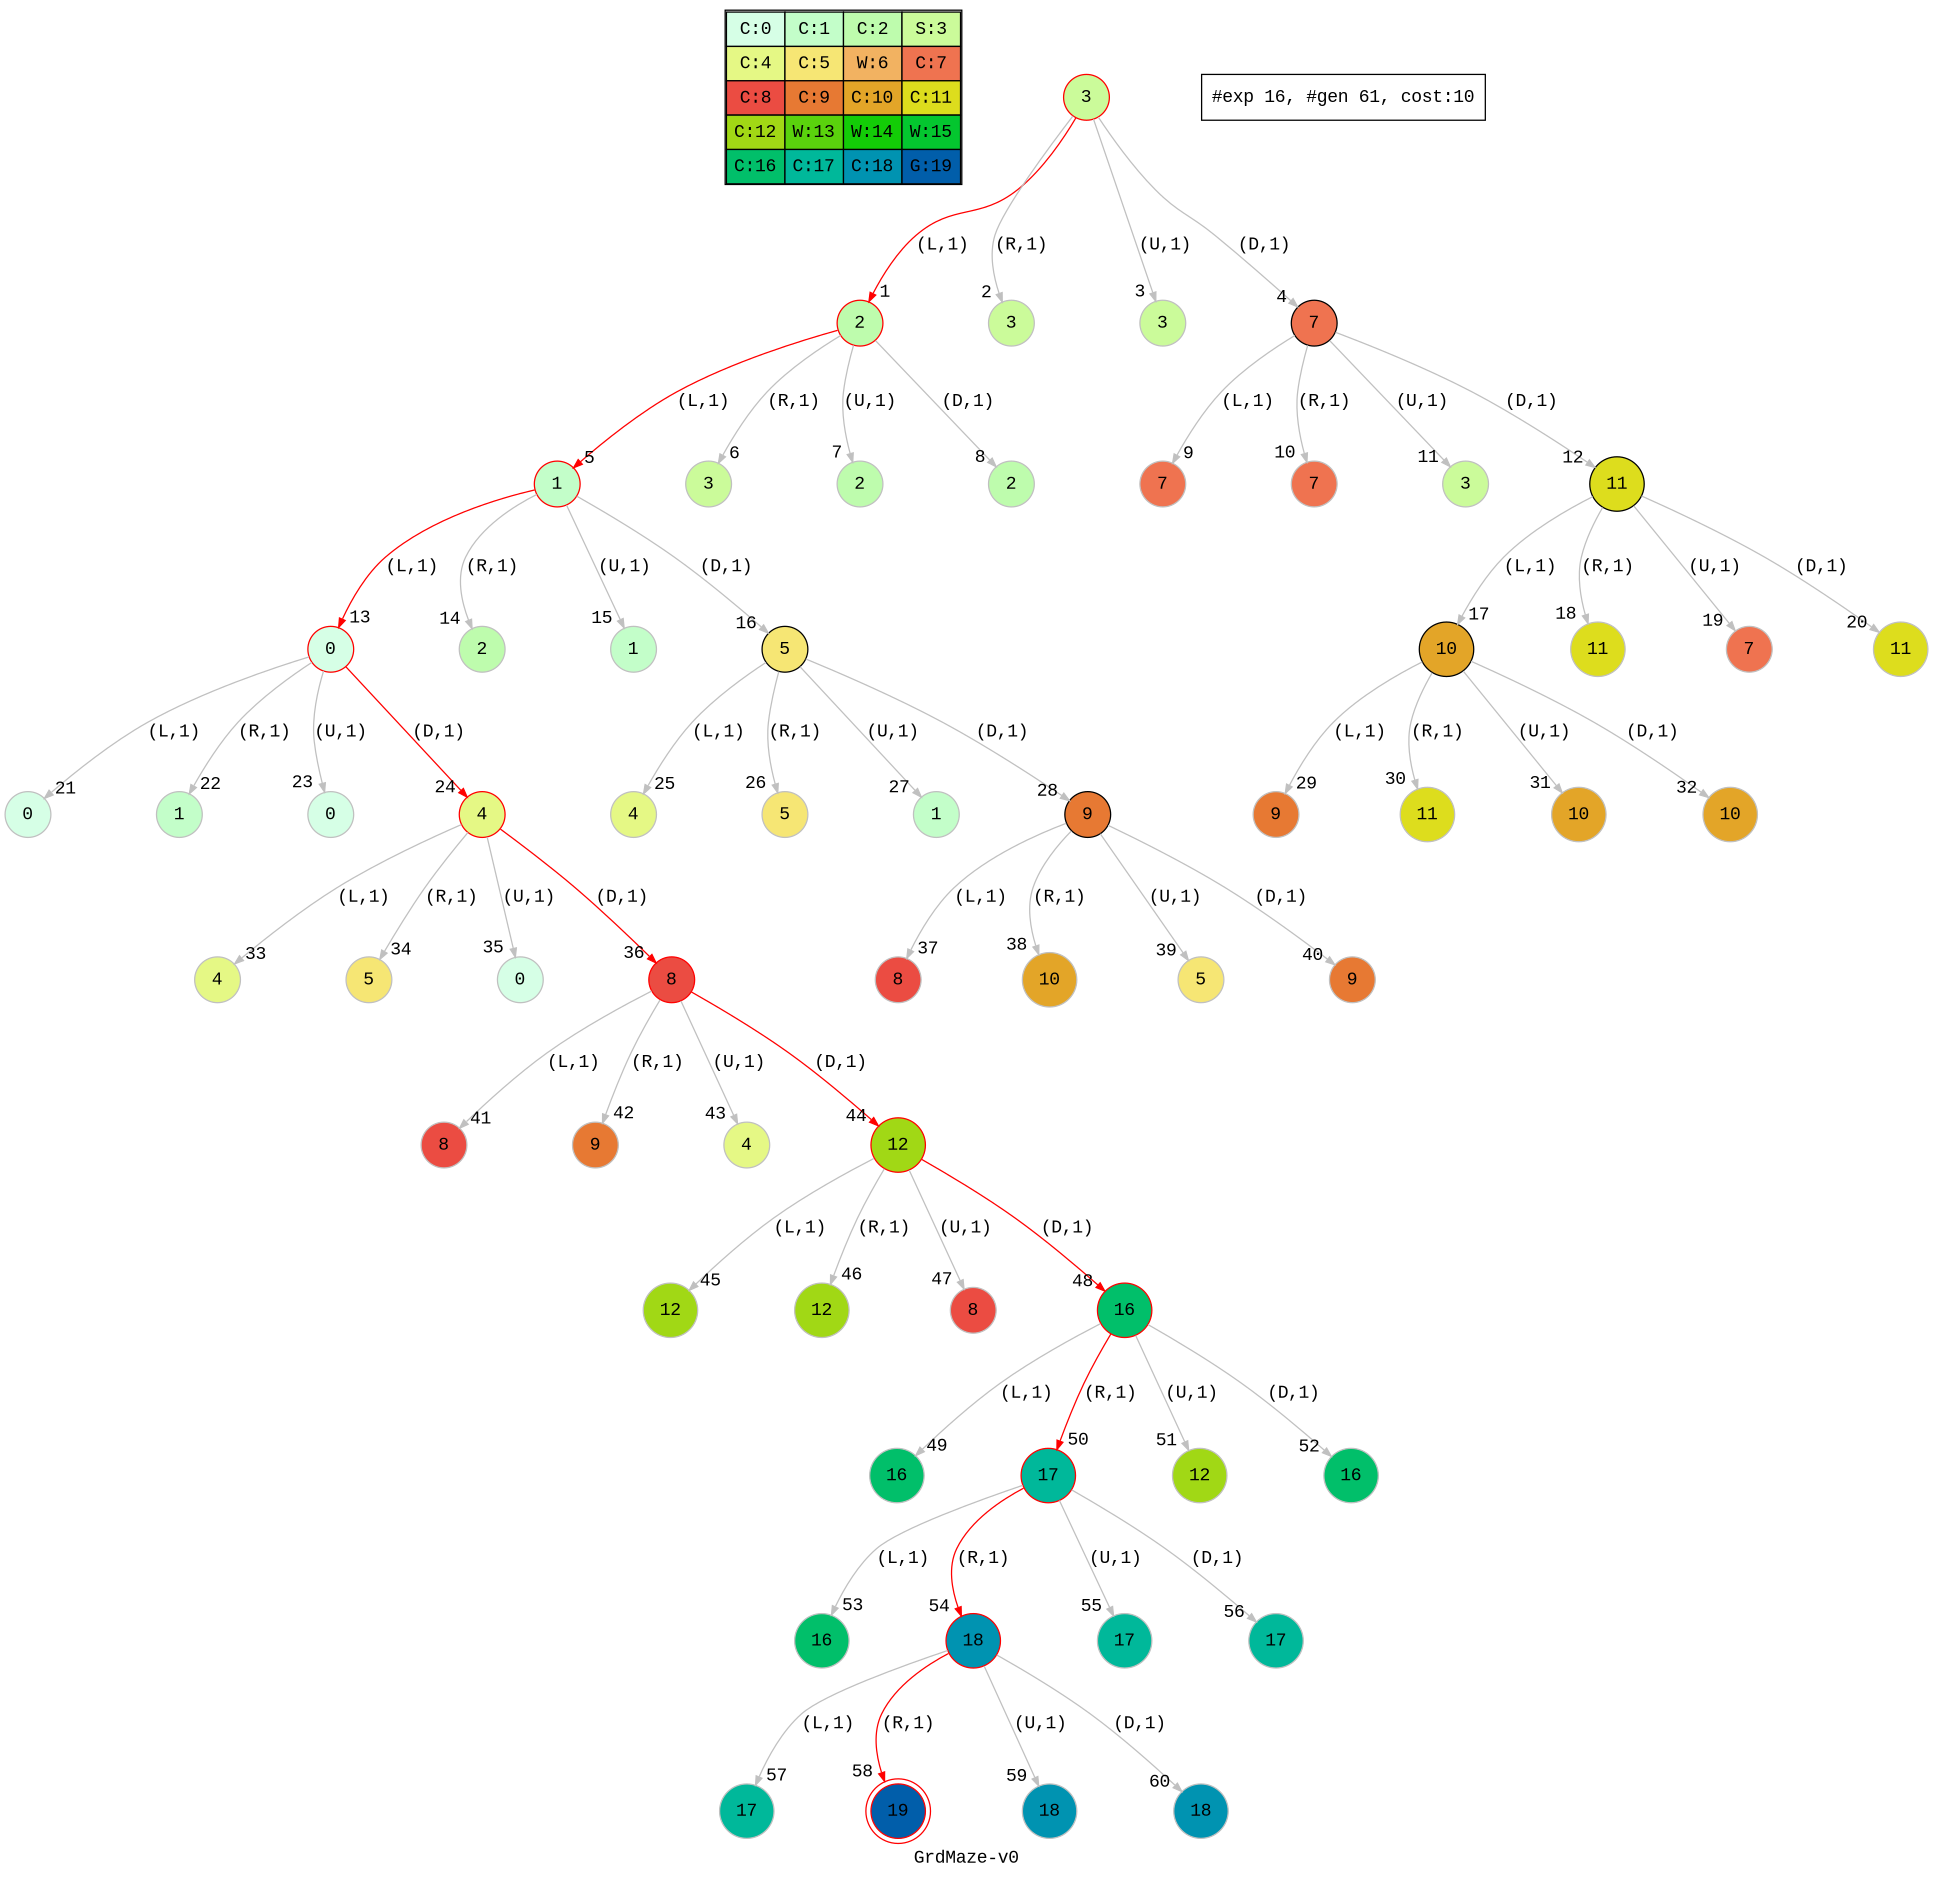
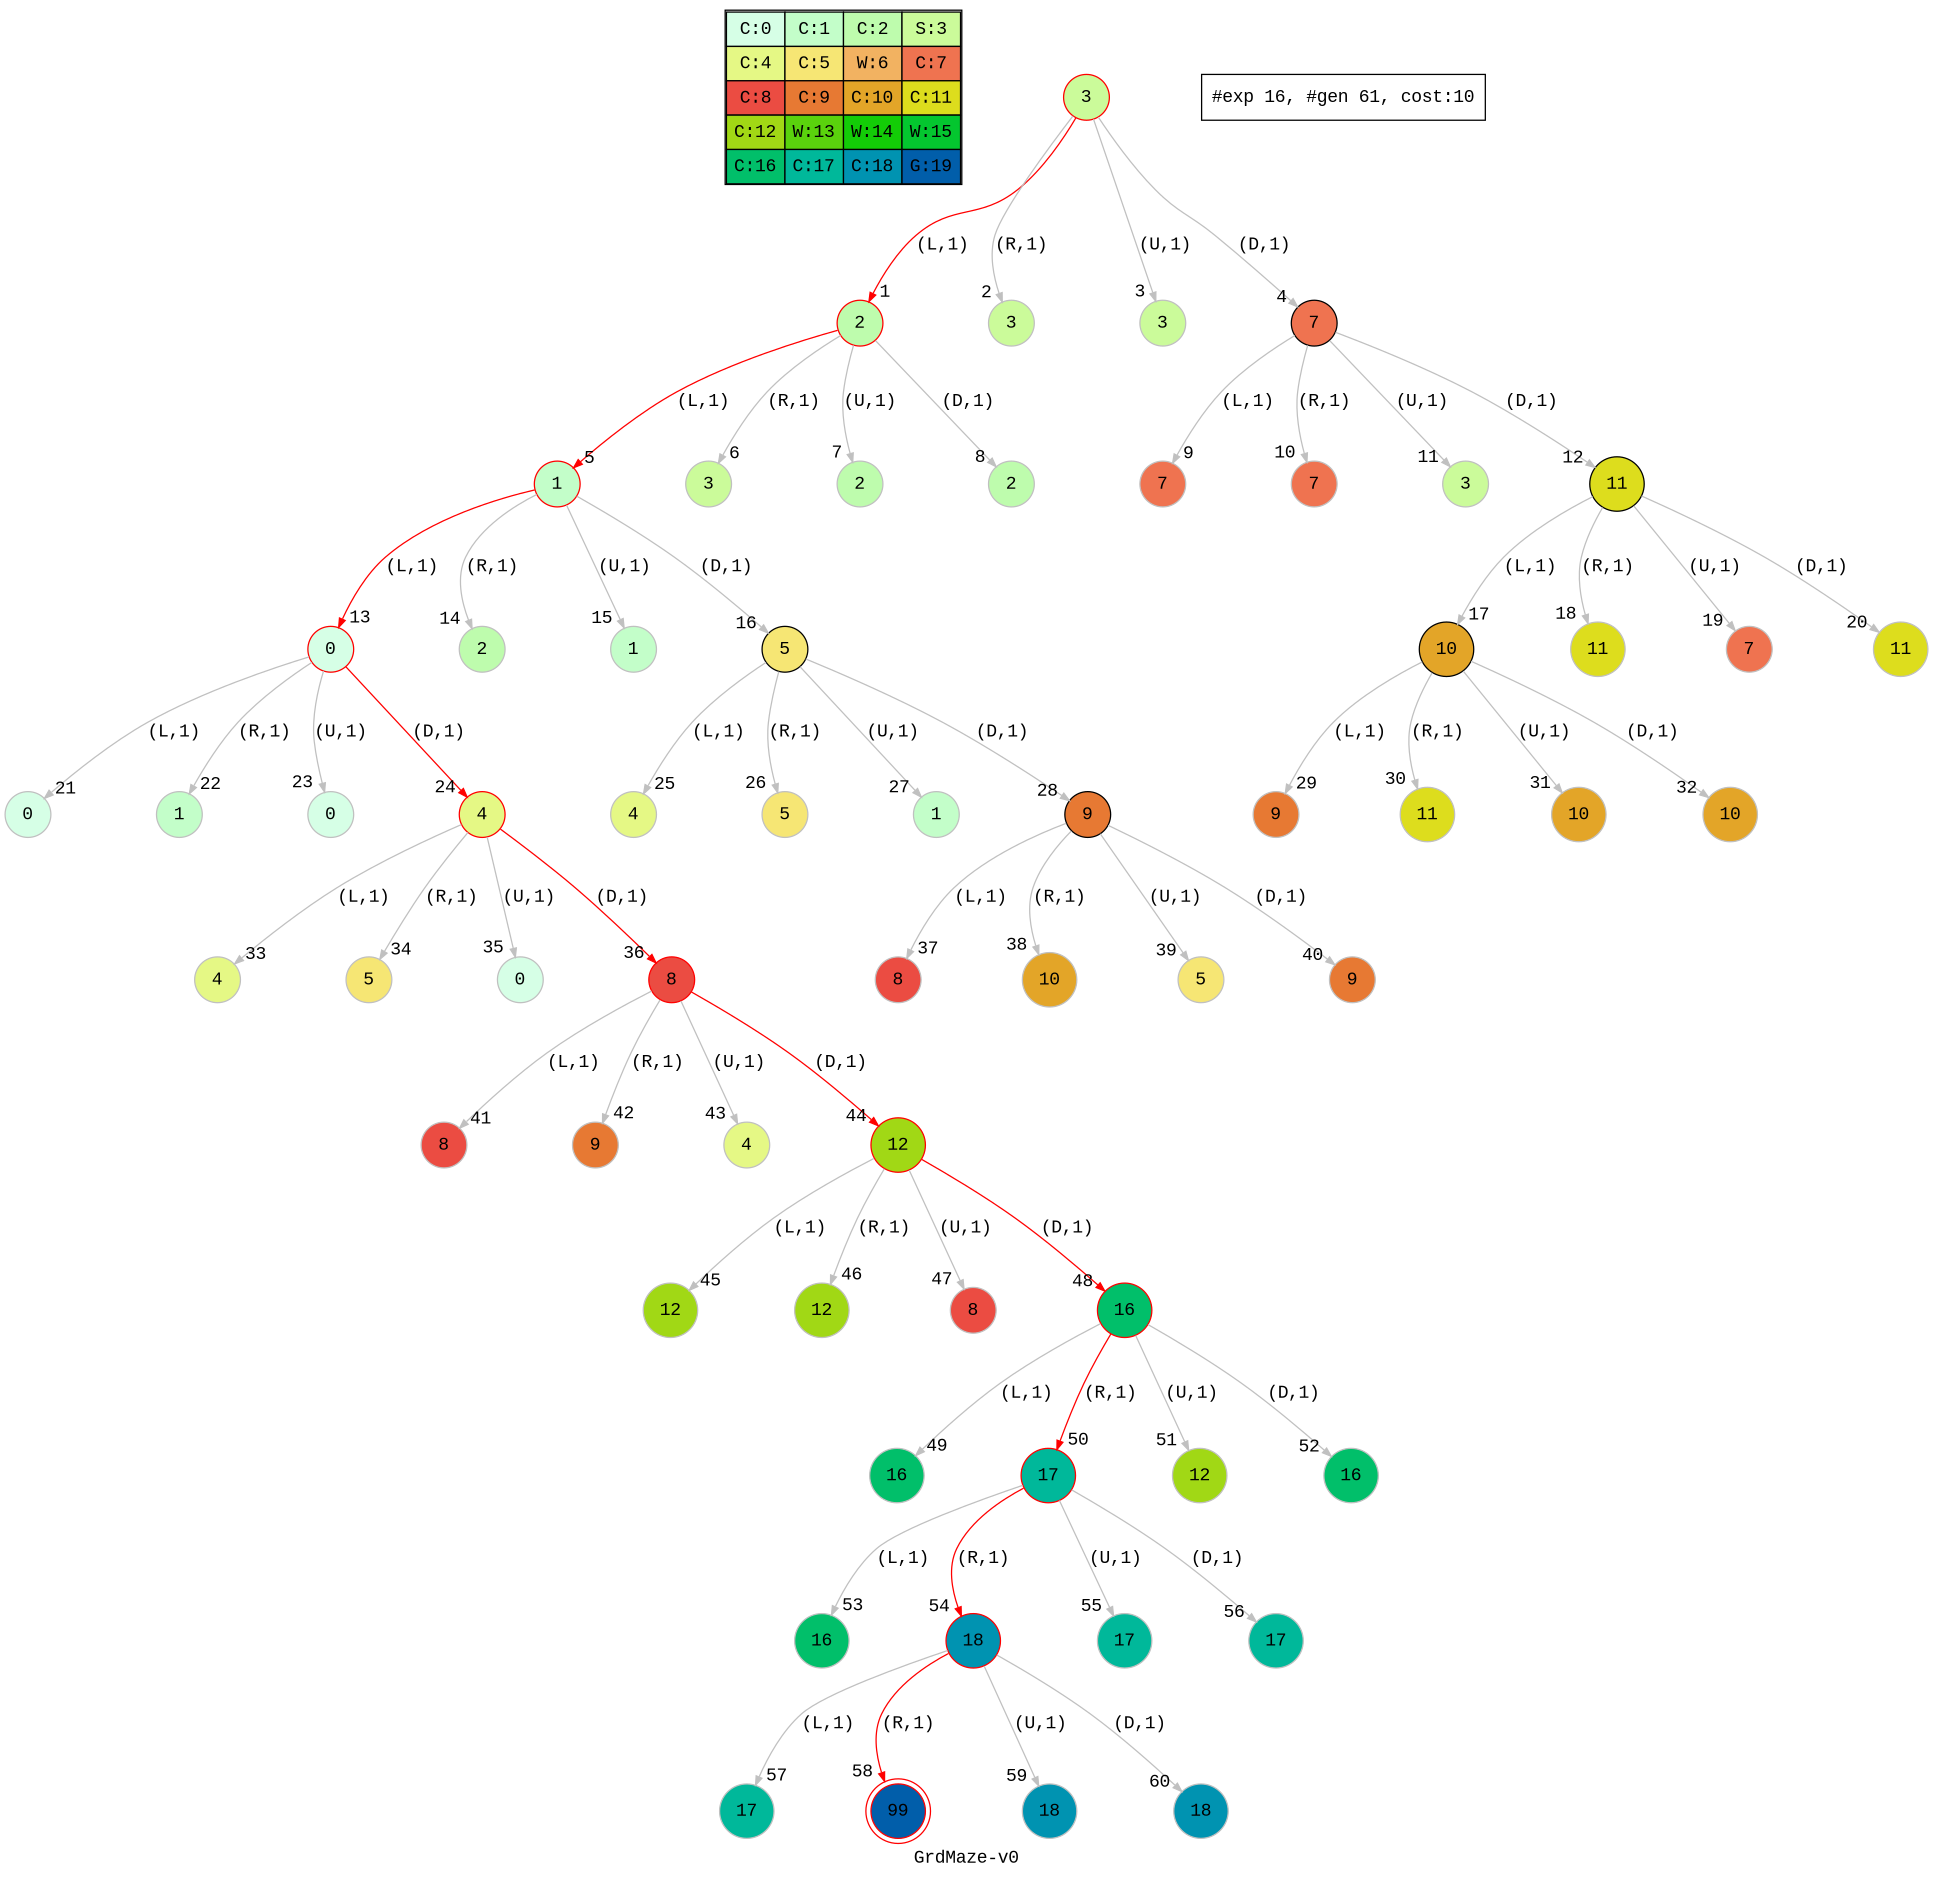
node "19": label "19" -> "99"
